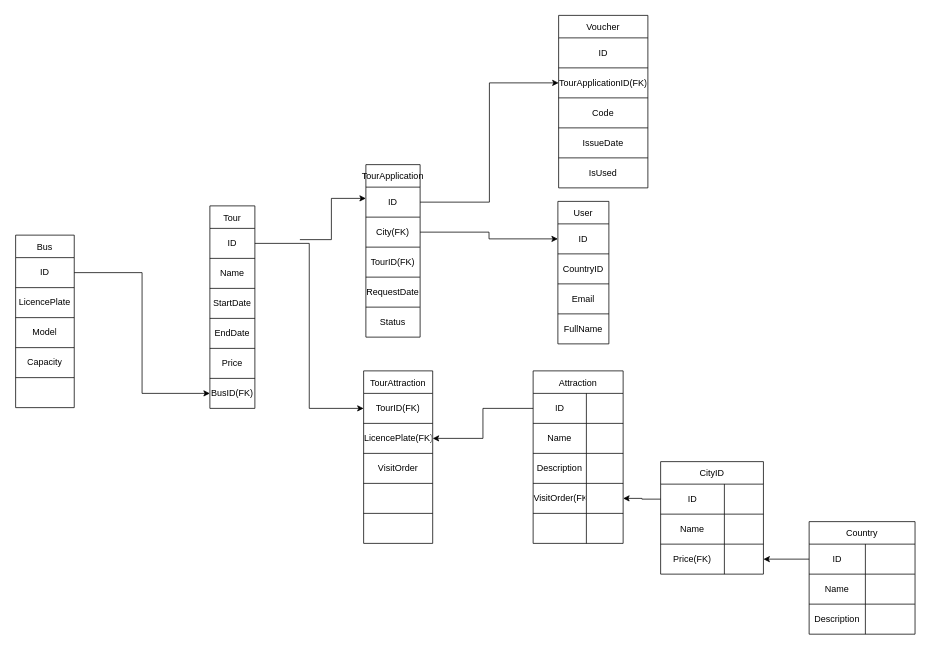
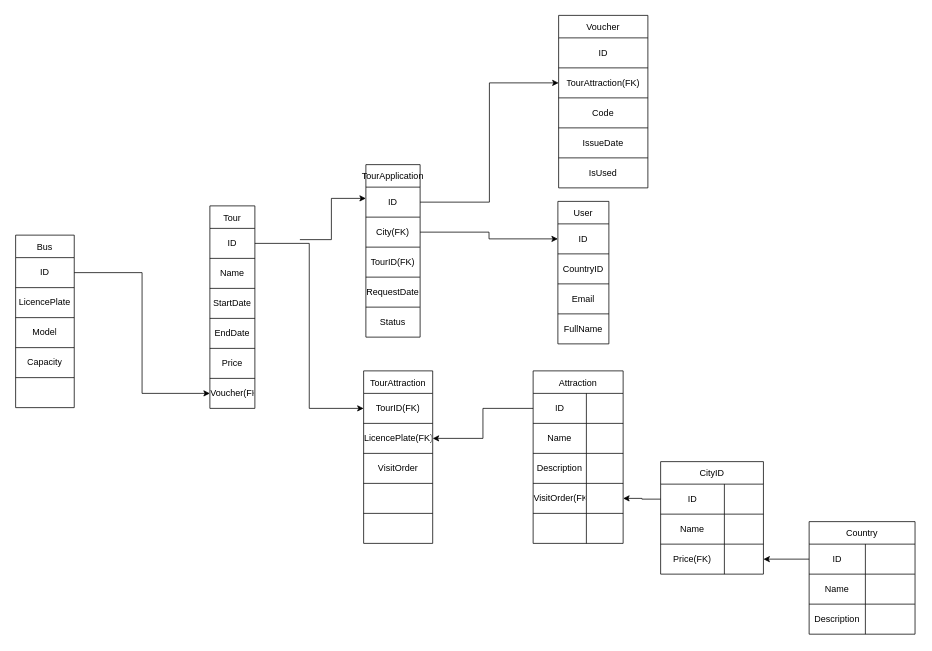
node "TourApplicationID(FK)": label "TourApplicationID(FK)" -> "TourAttraction(FK)"
node "BusID(FK)": label "BusID(FK)" -> "Voucher(FK)"
